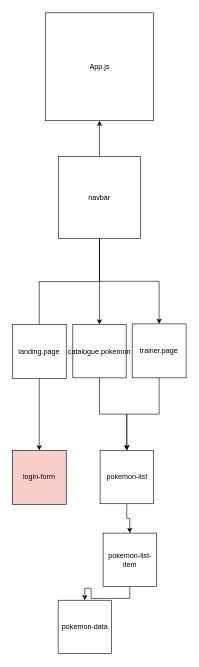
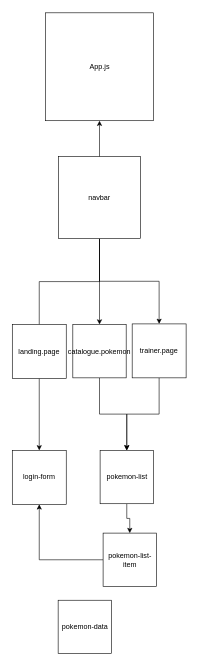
node "login-form": fillcolor #f8cecc -> #ffffff
edge "pokemon-list-item" -> "pokemon-data": now "pokemon-list-item" -> "login-form"
